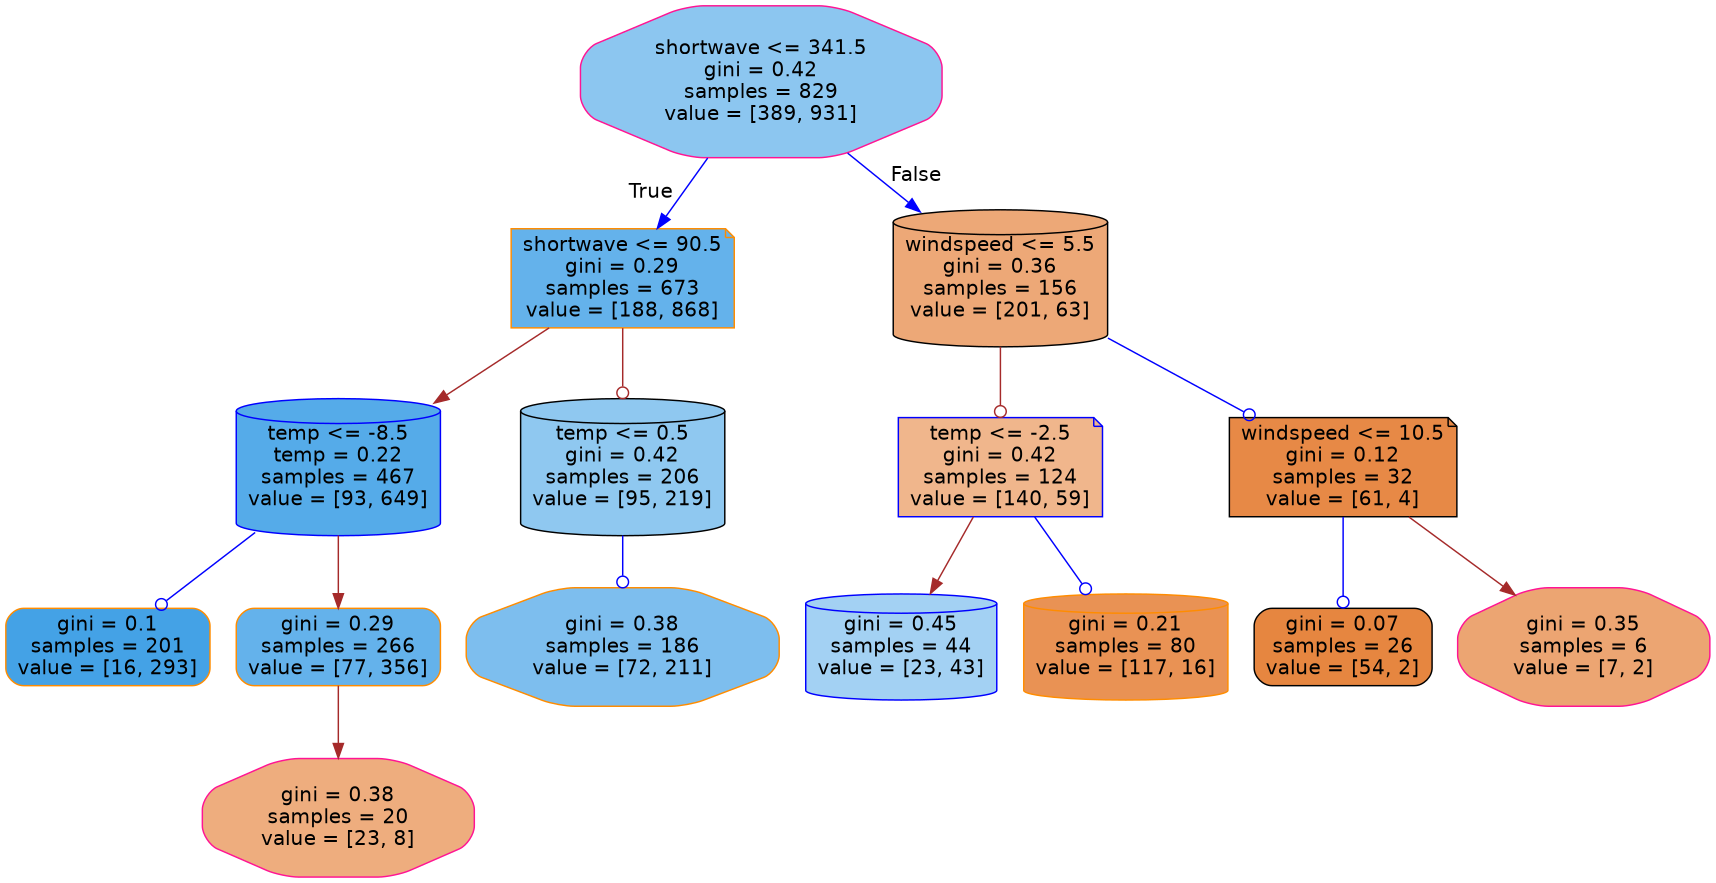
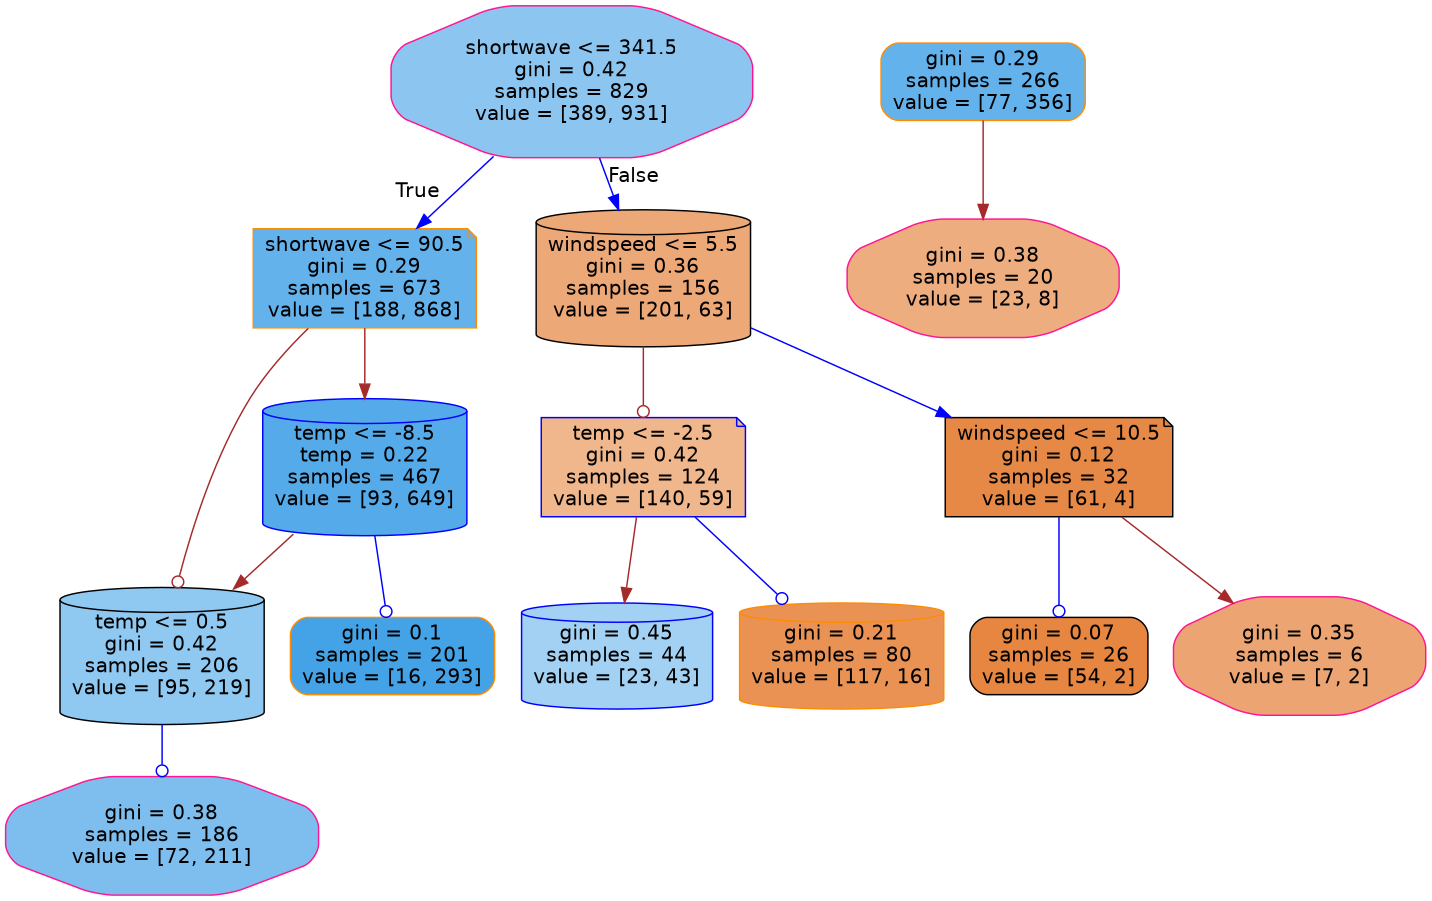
edge "windspeed <= 5.5 gini = 0.36 samples = 156 value = [201, 63]" -> "windspeed <= 10.5 gini = 0.12 samples = 32 value = [61, 4]": arrowhead odot -> normal
edge "temp <= -8.5 temp = 0.22 samples = 467 value = [93, 649]" -> "gini = 0.29 samples = 266 value = [77, 356]": now "temp <= -8.5 temp = 0.22 samples = 467 value = [93, 649]" -> "temp <= 0.5 gini = 0.42 samples = 206 value = [95, 219]"
node "gini = 0.38 samples = 186 value = [72, 211]": color darkorange -> deeppink
